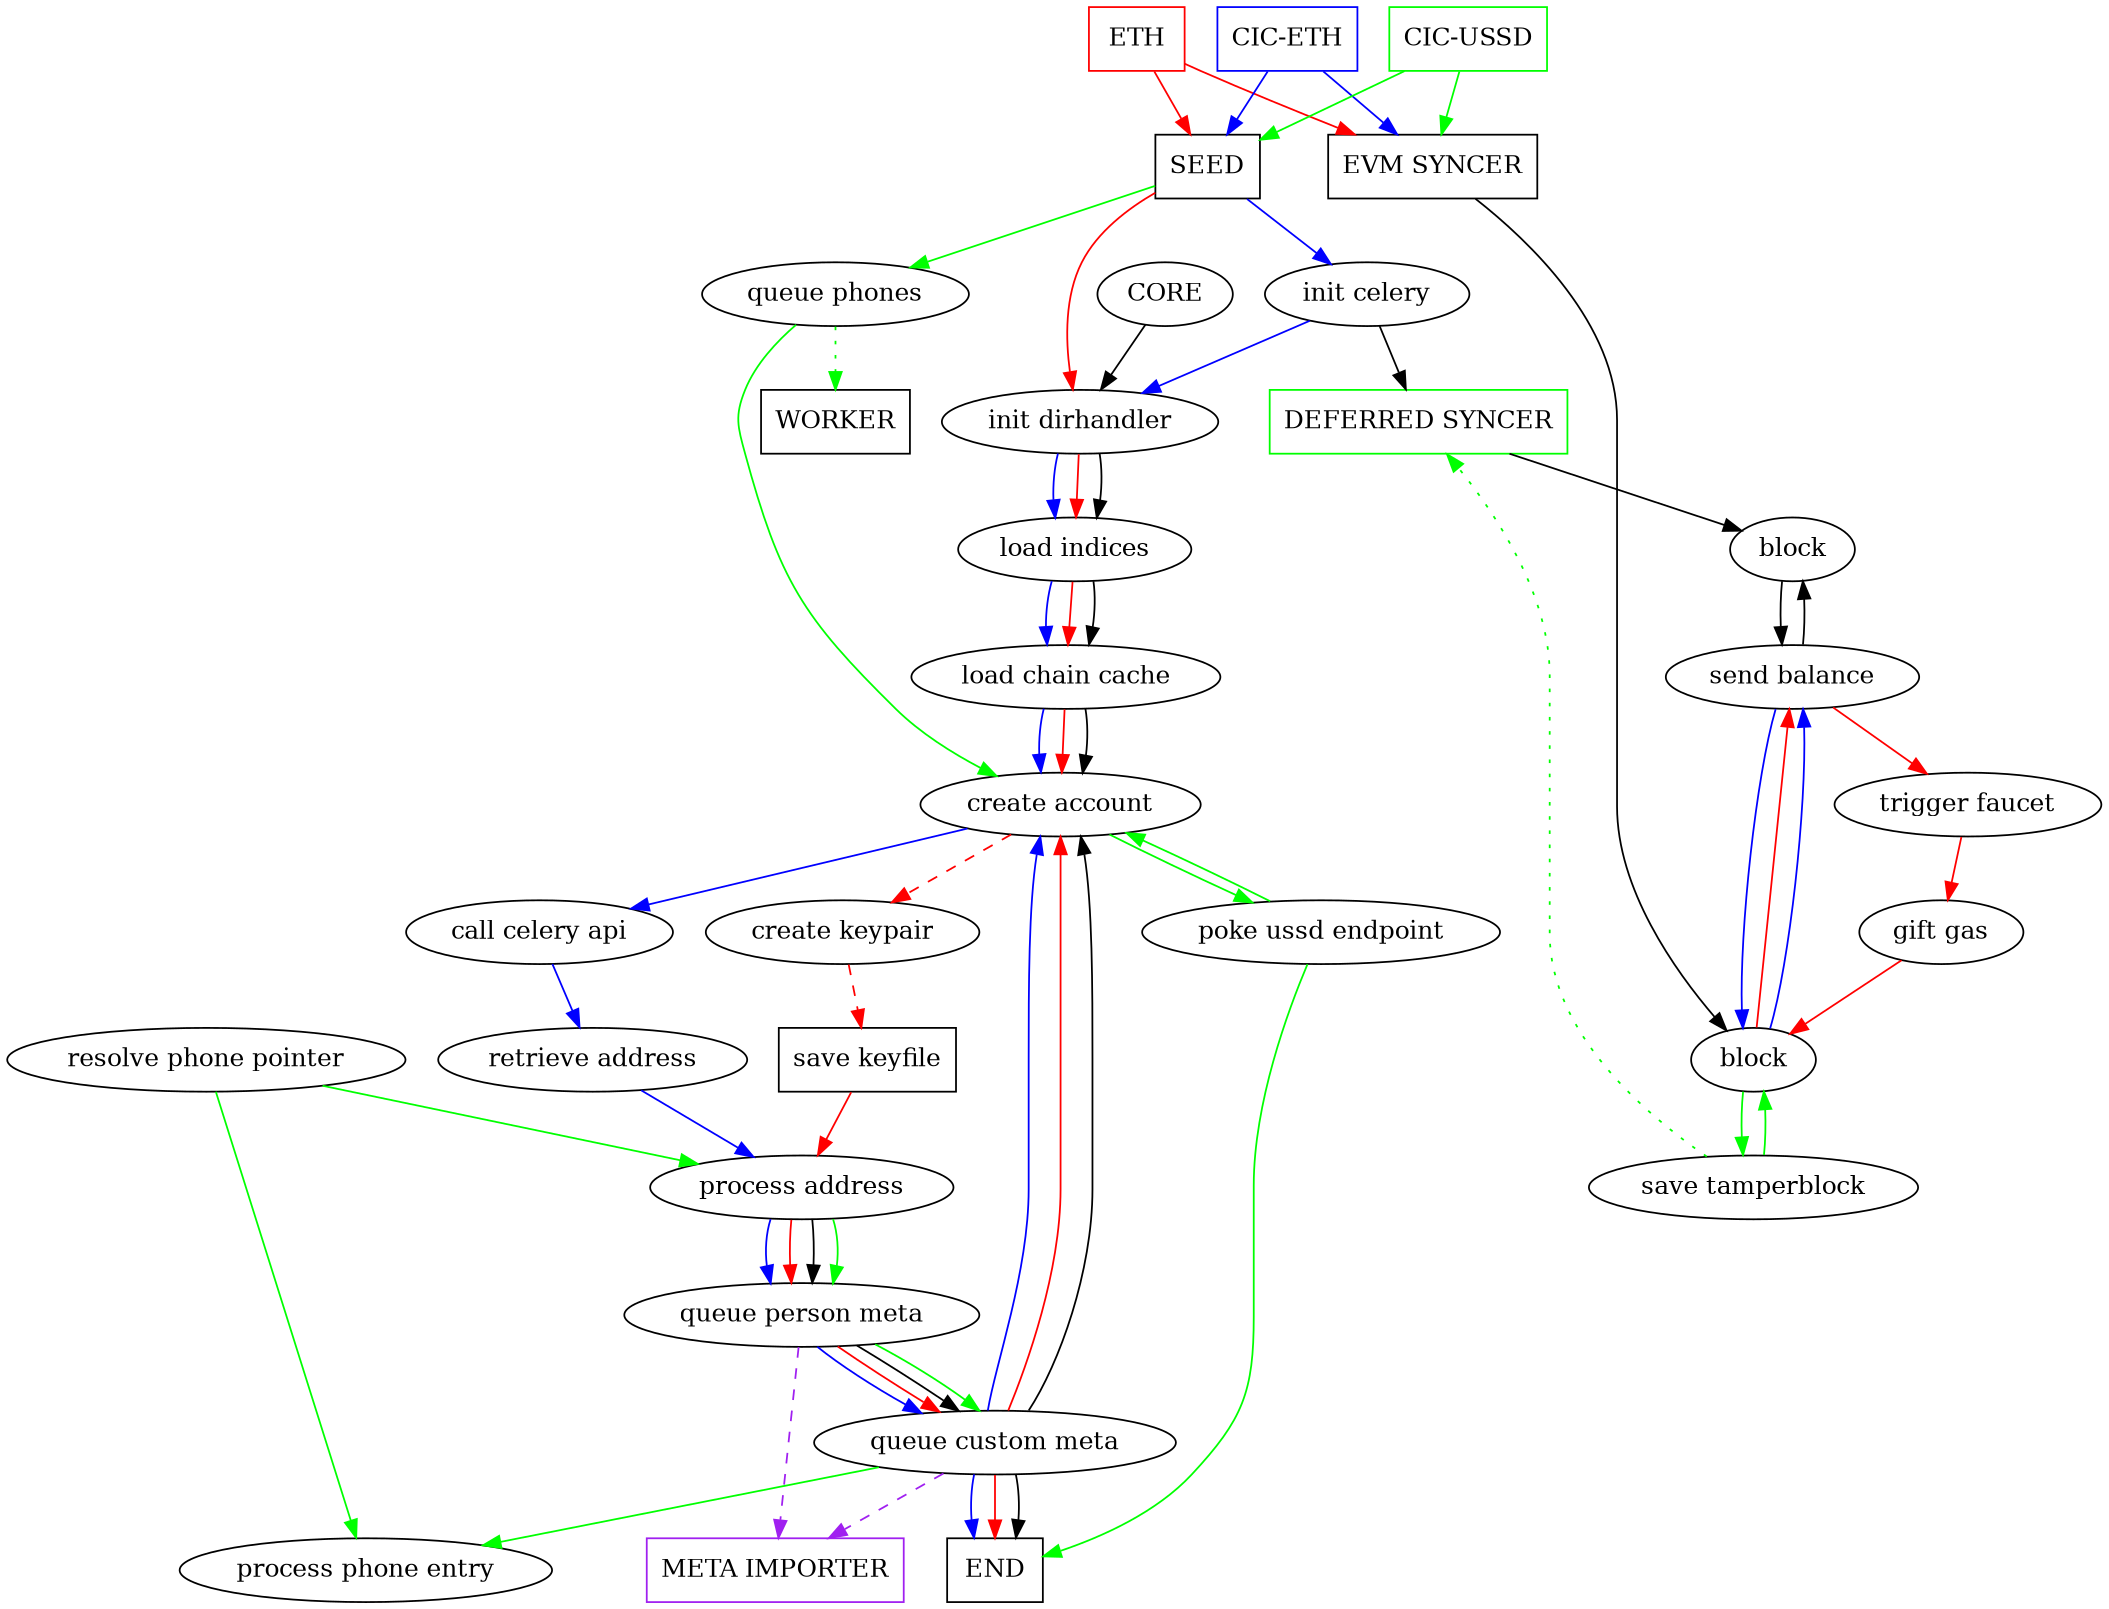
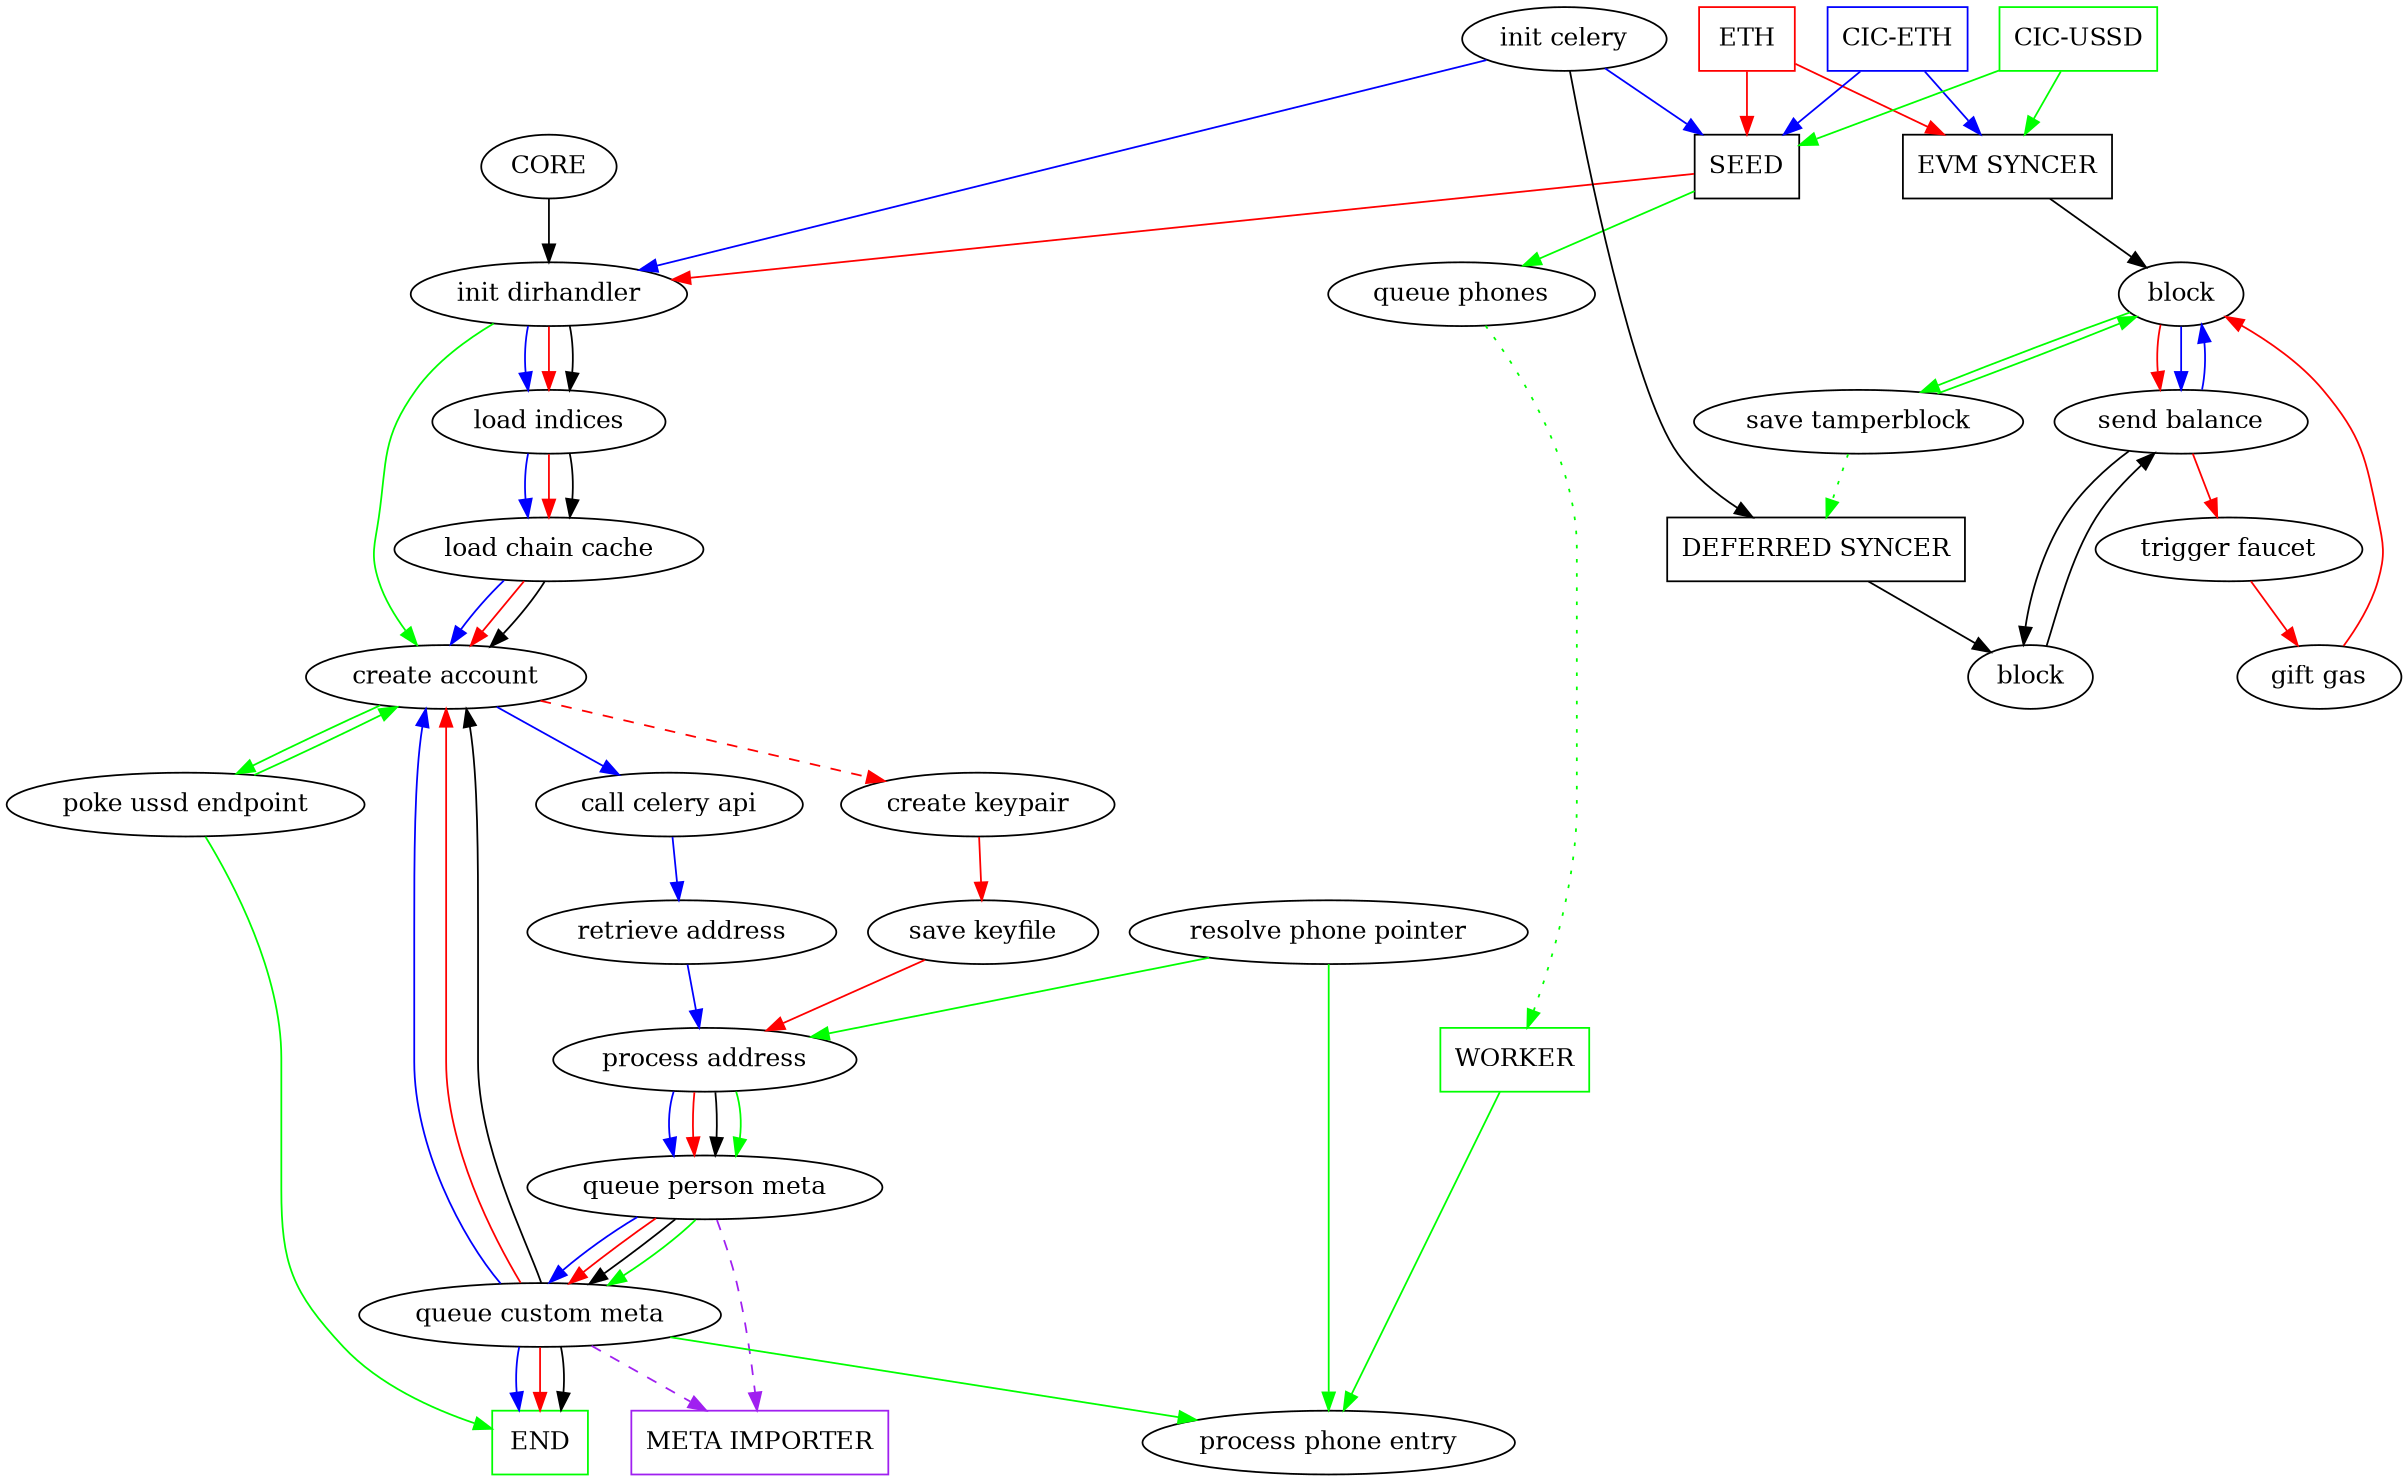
edge "SEED" -> "init celery": reversed
node "WORKER": color black -> green
node "DEFERRED SYNCER": color green -> black
edge "queue phones" -> "create account": now "init dirhandler" -> "create account"
edge "create keypair" -> "save keyfile": style dashed -> solid
node "save keyfile": shape box -> ellipse
edge "WORKER" -> "process phone entry": added
node "END": color black -> green
